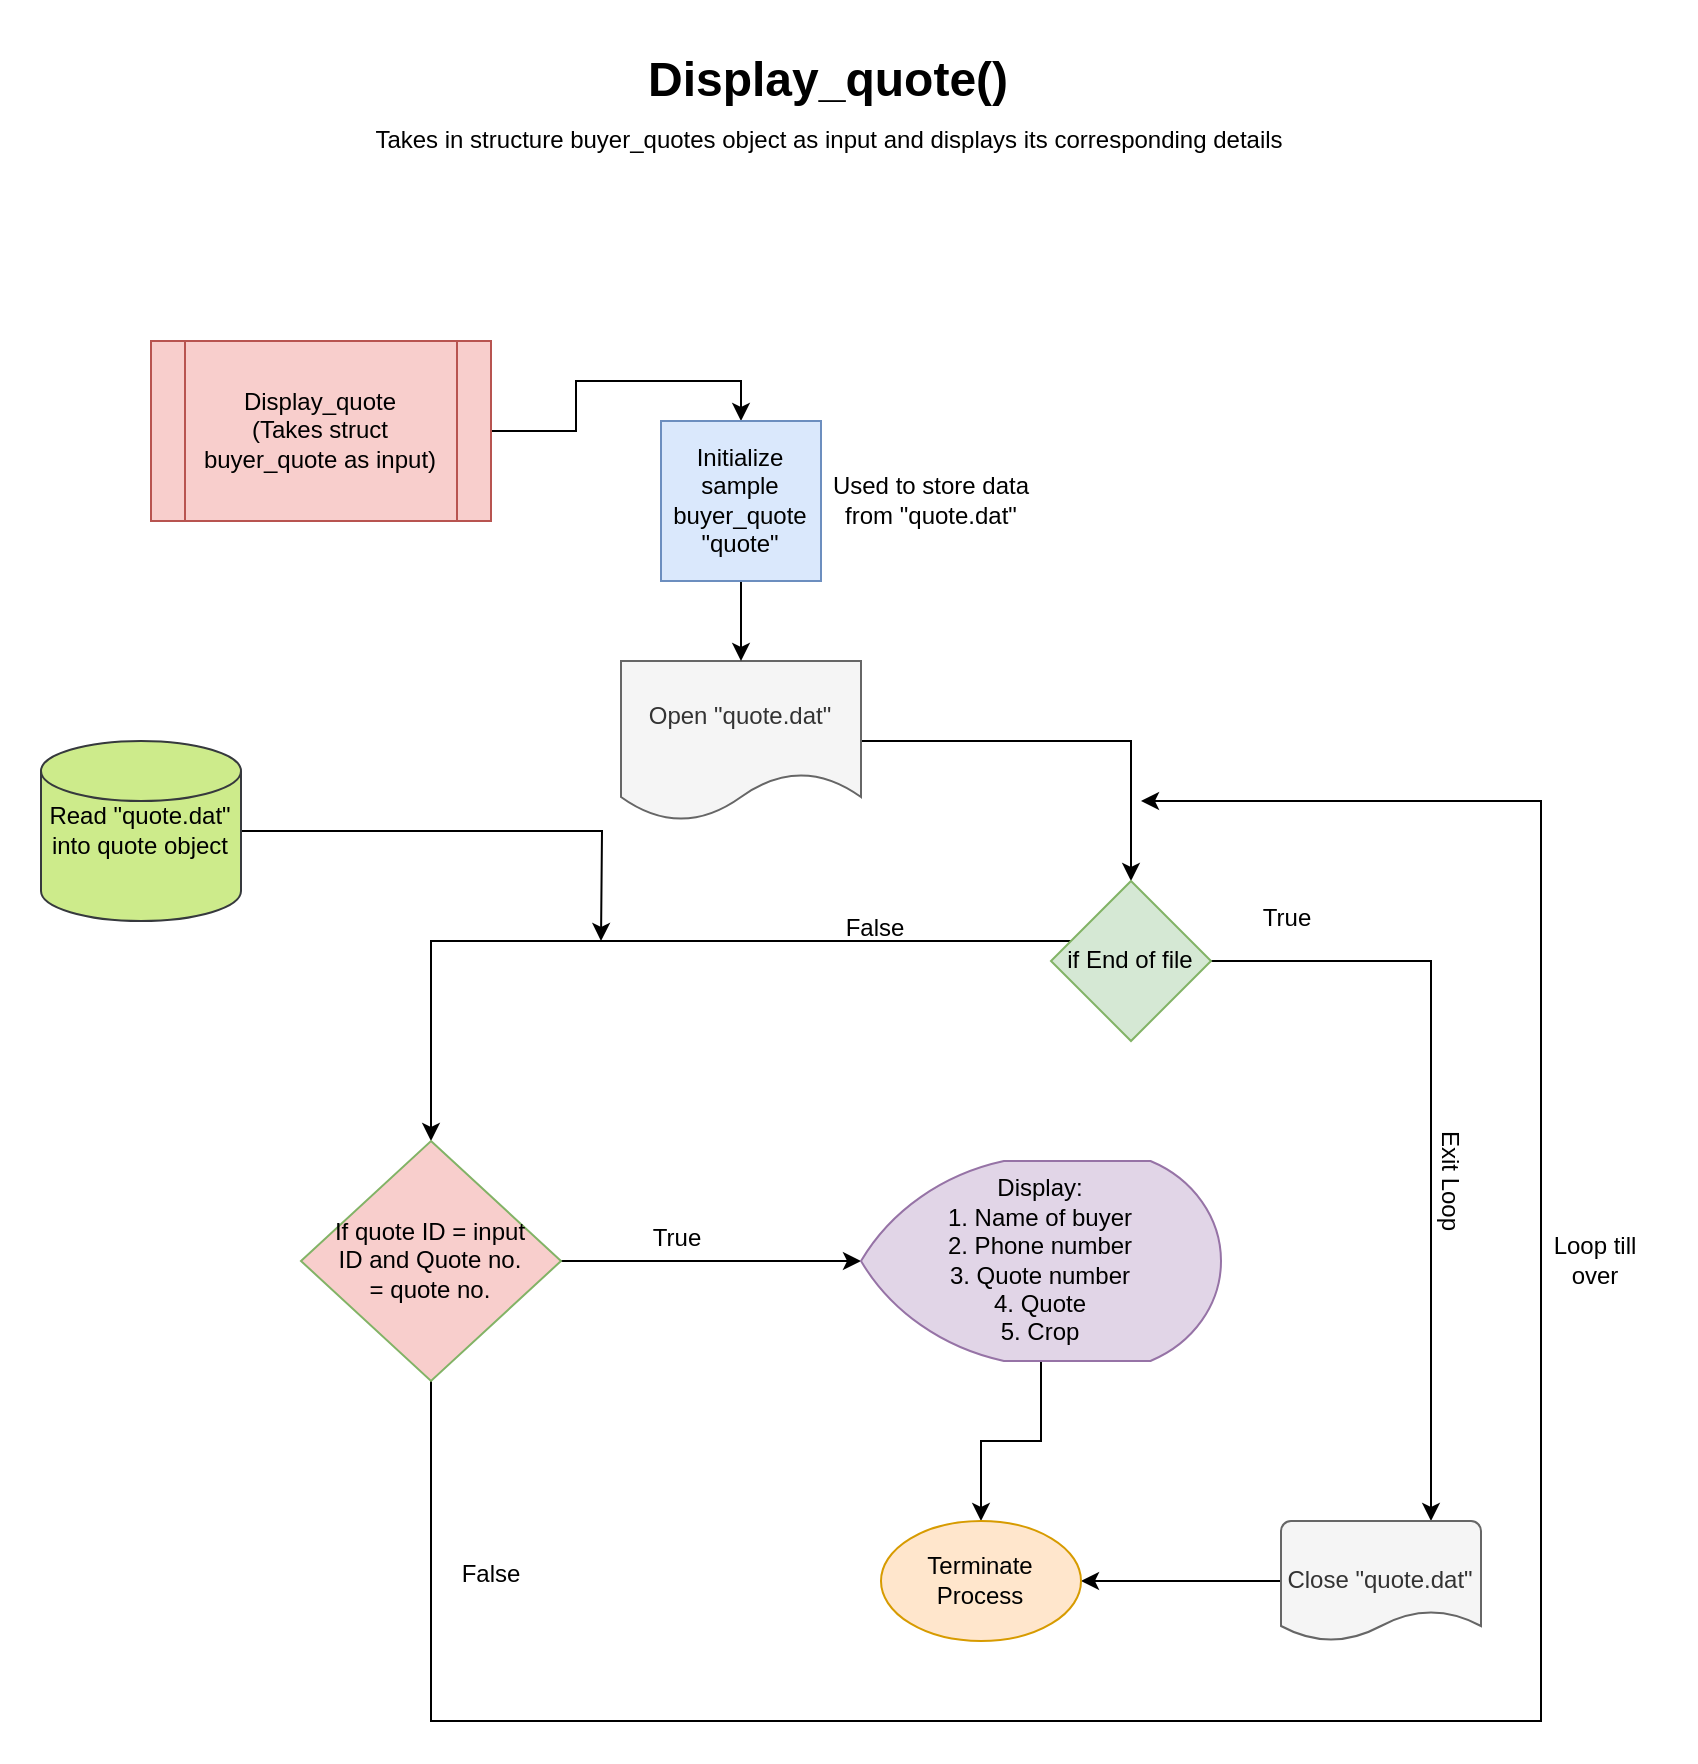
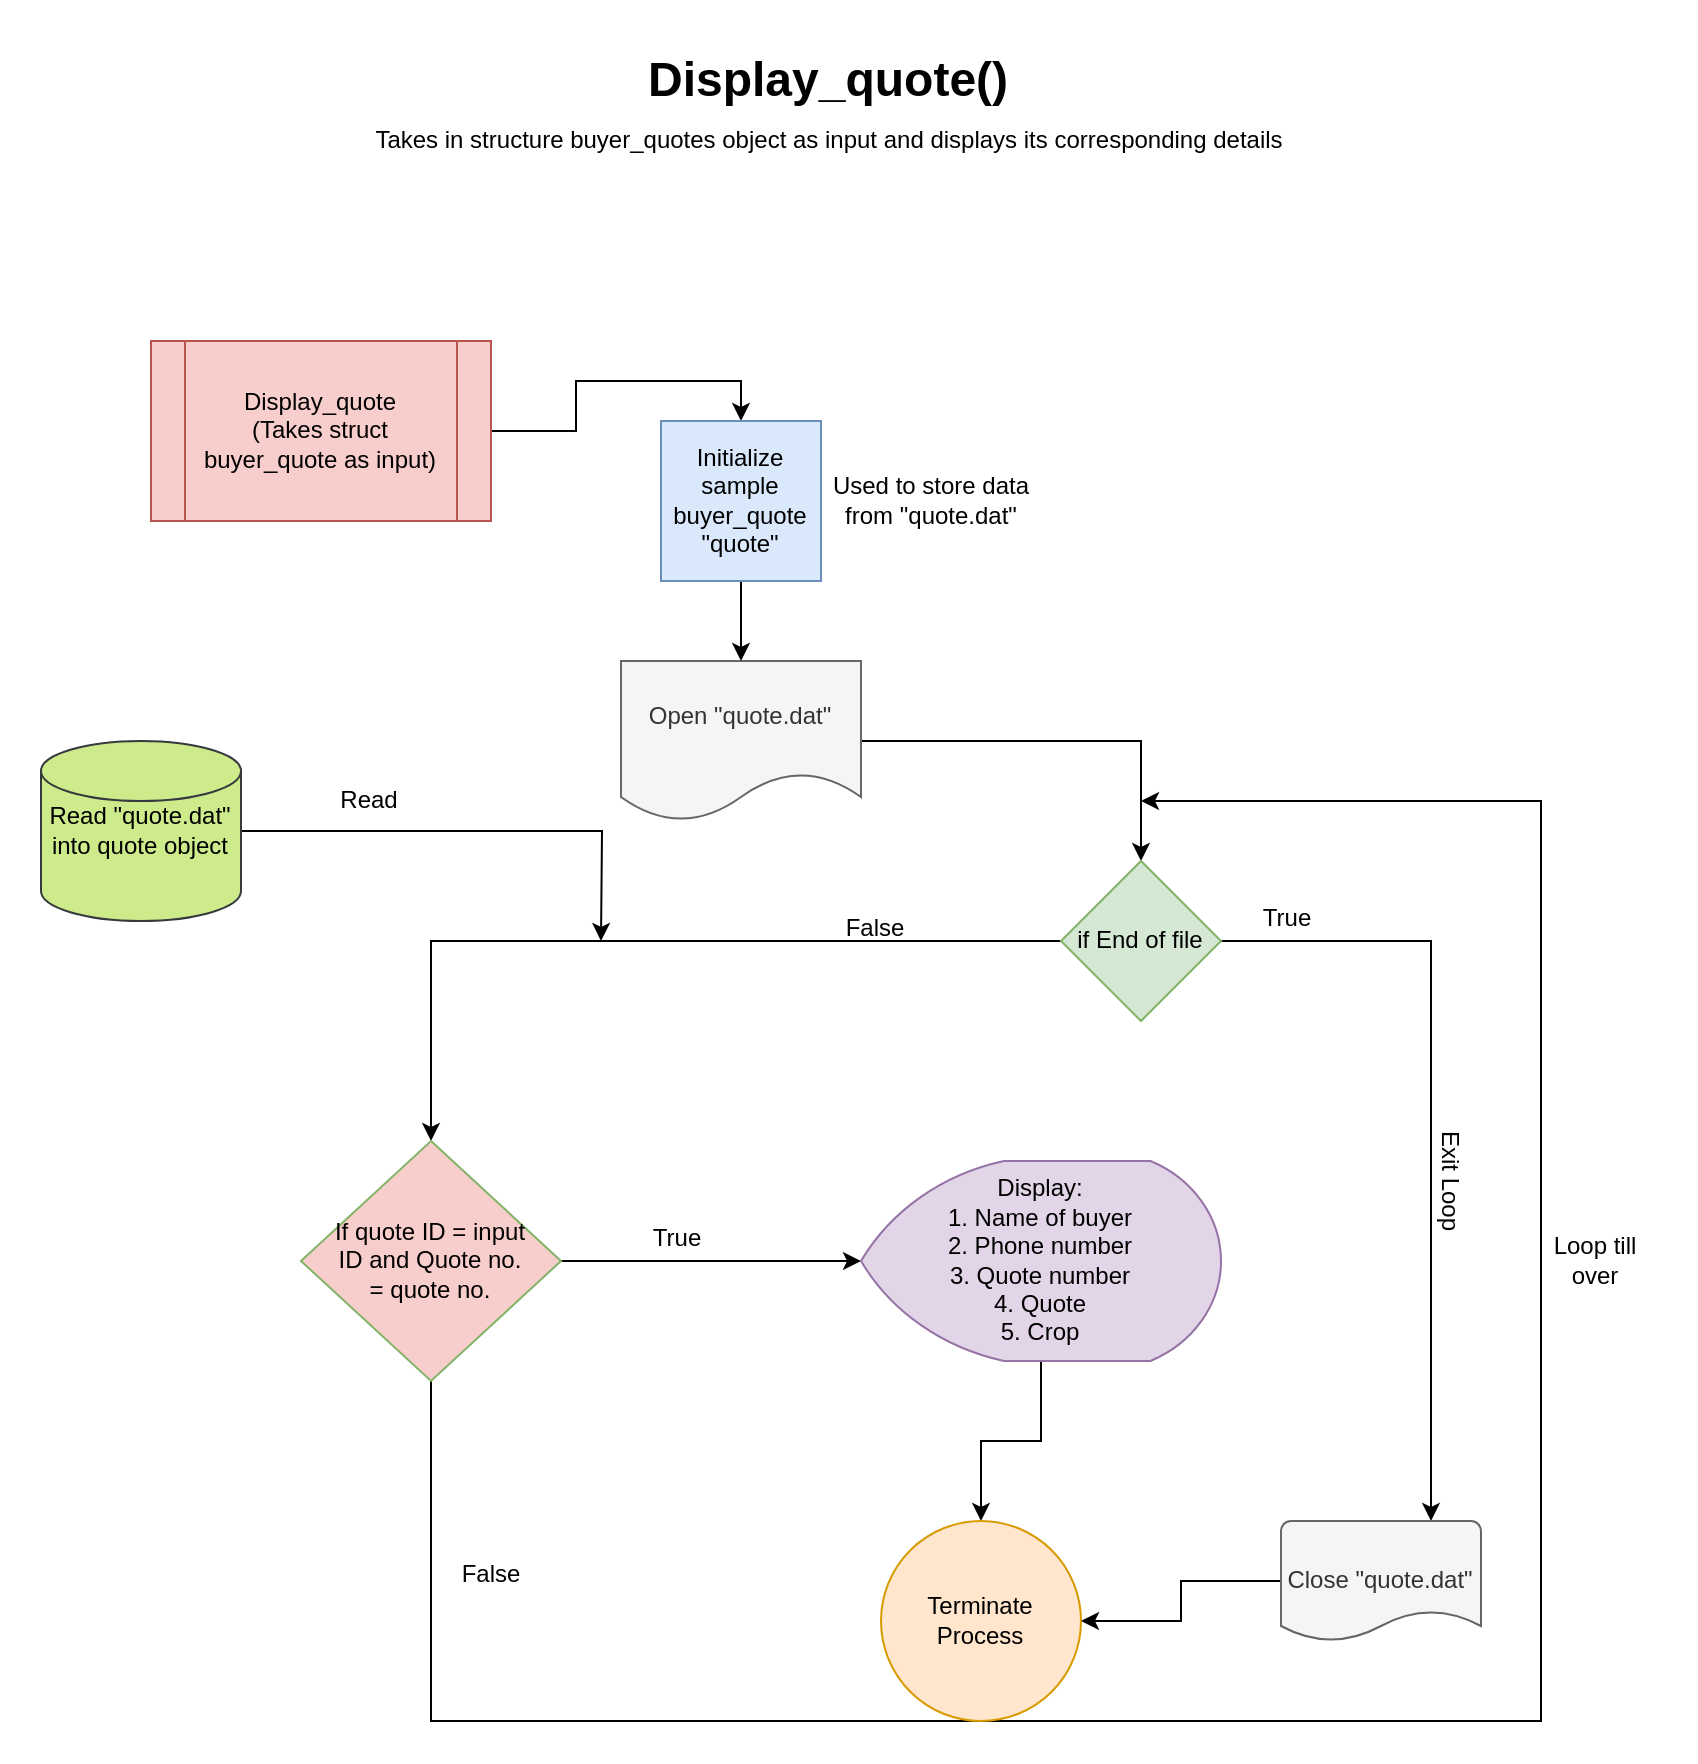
node "Read": added
node "if End of file": moved (1131, 961) -> (1141, 941)
node "Terminate Process": size 200x120 -> 200x200
